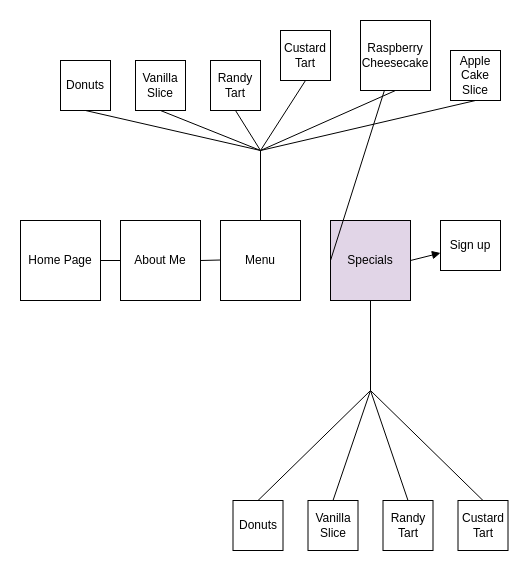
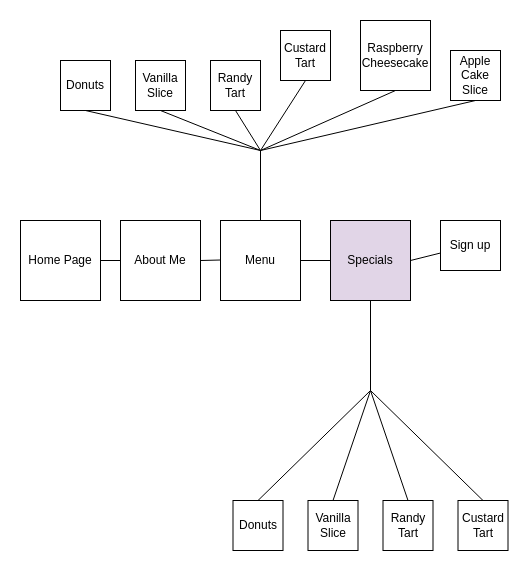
edge "Raspberry Cheesecake" -- "Specials": now "Menu" -- "Specials"
edge "Specials" -> "Sign up": arrowhead block -> none
